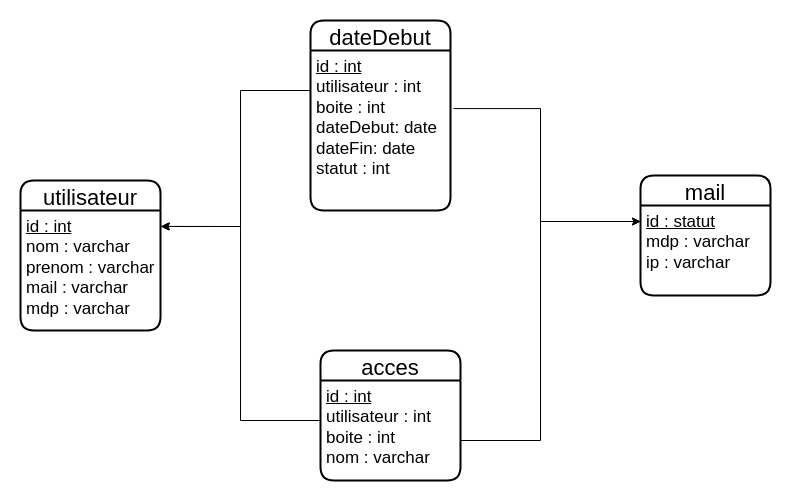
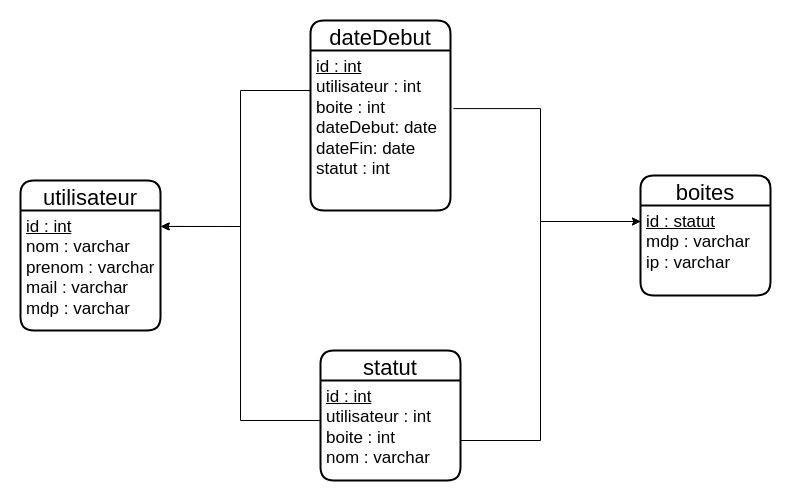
node "mail": label "mail" -> "boites"
node "acces": label "acces" -> "statut"
